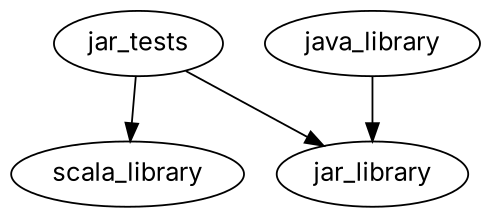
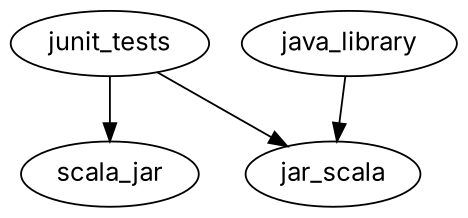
node "jar_tests": label "jar_tests" -> "junit_tests"
node "scala_library": label "scala_library" -> "scala_jar"
node "jar_library": label "jar_library" -> "jar_scala"
